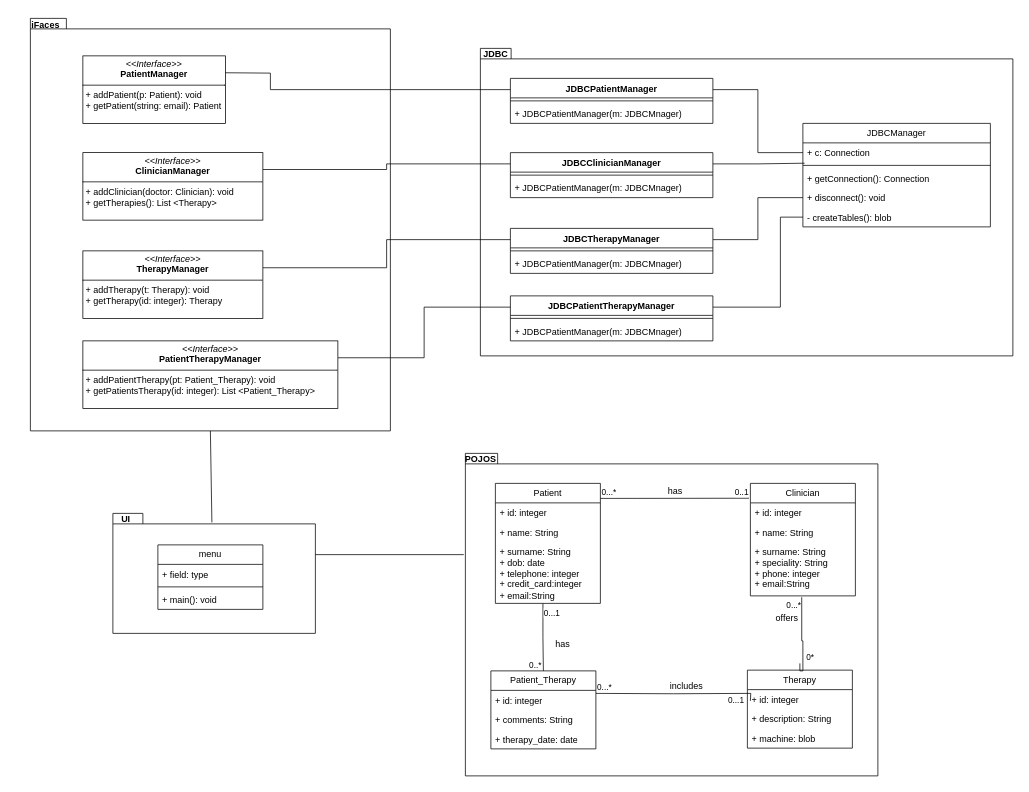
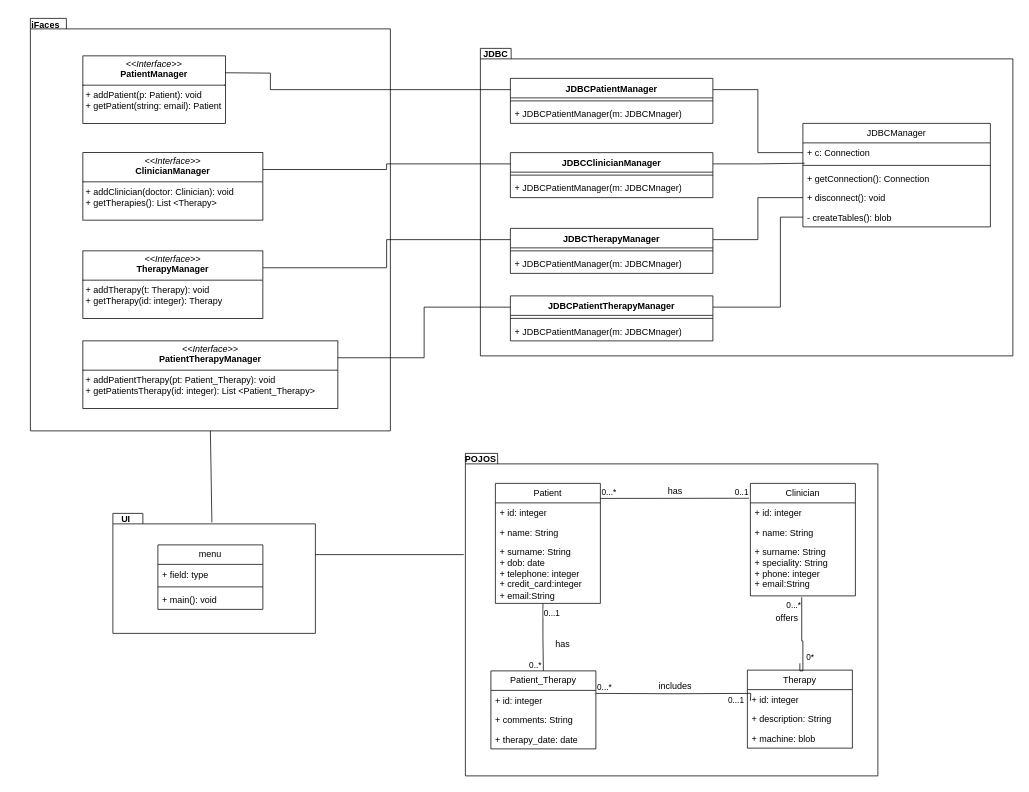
node "includes": moved (687, 686) -> (675, 686)
